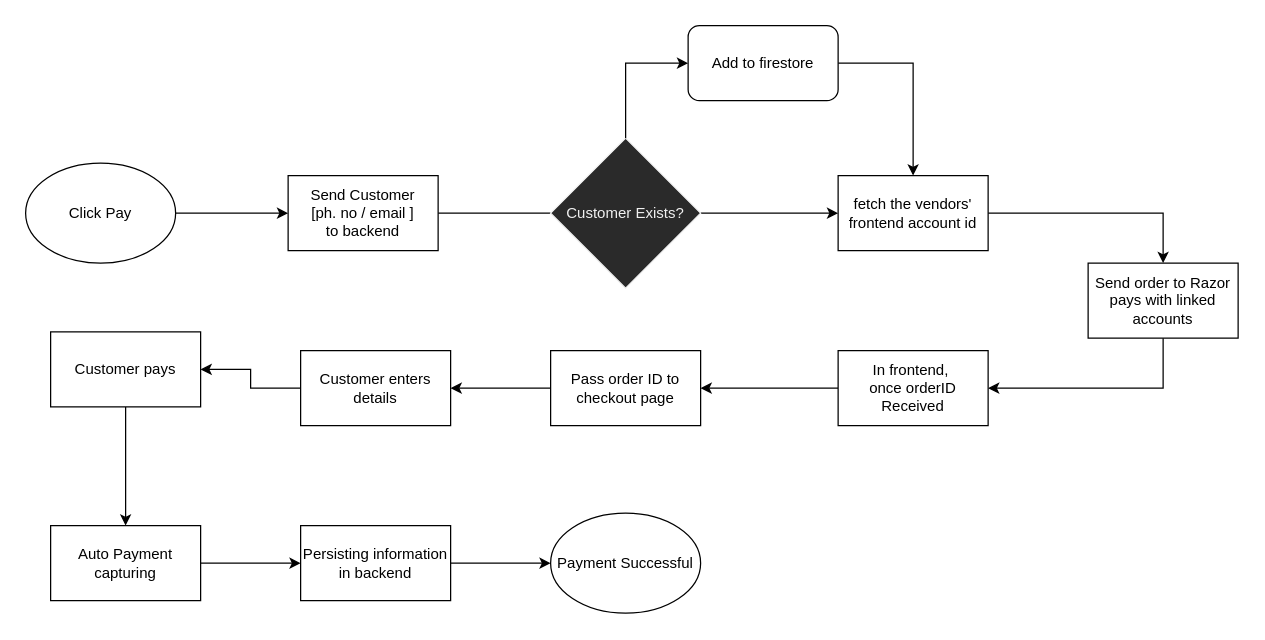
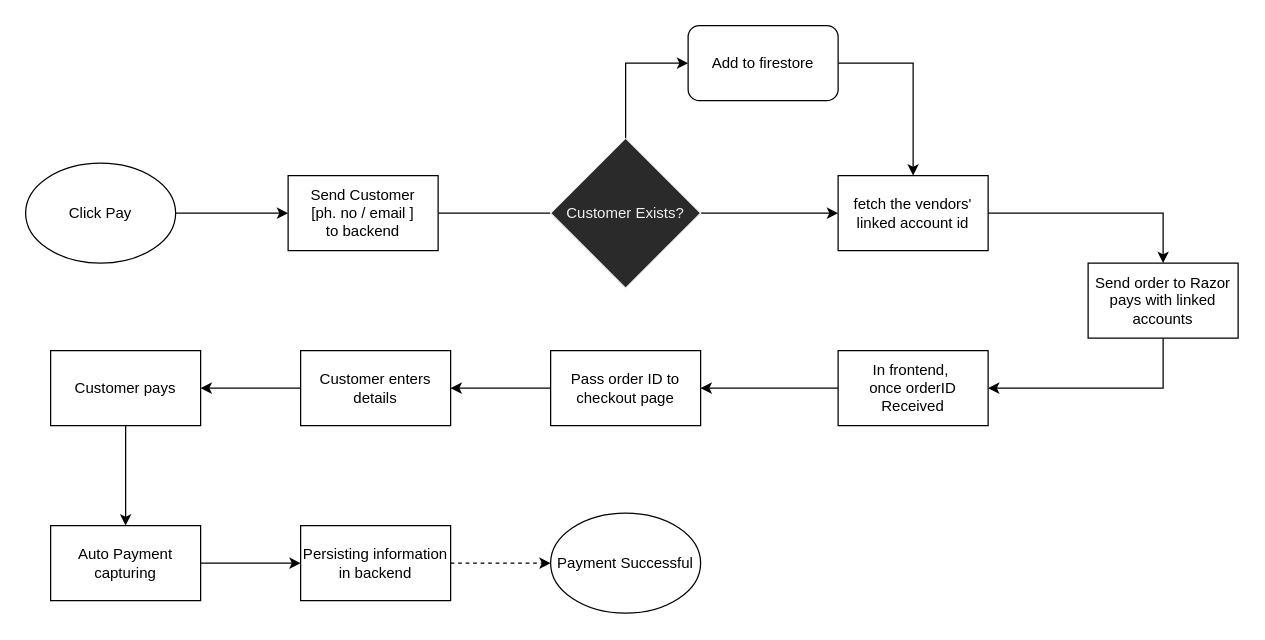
node "fetch the vendors' frontend account id": label "fetch the vendors' frontend account id" -> "fetch the vendors' linked account id"
node "Customer pays": moved (126, 369) -> (126, 388)
edge "Persisting information in backend" -> "Payment Successful": style solid -> dashed
